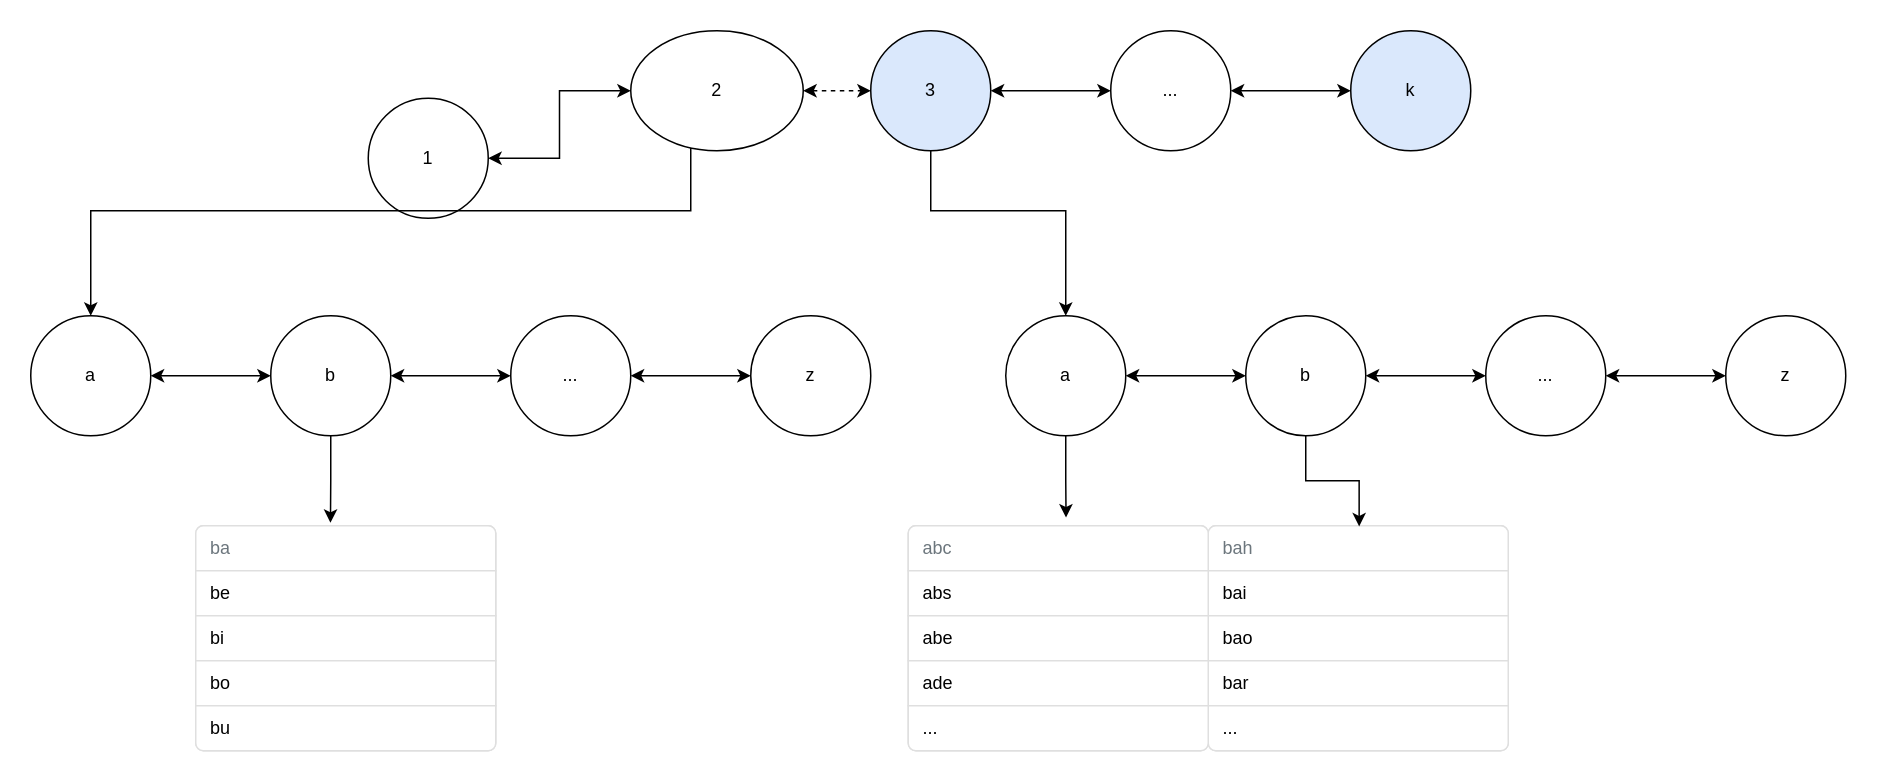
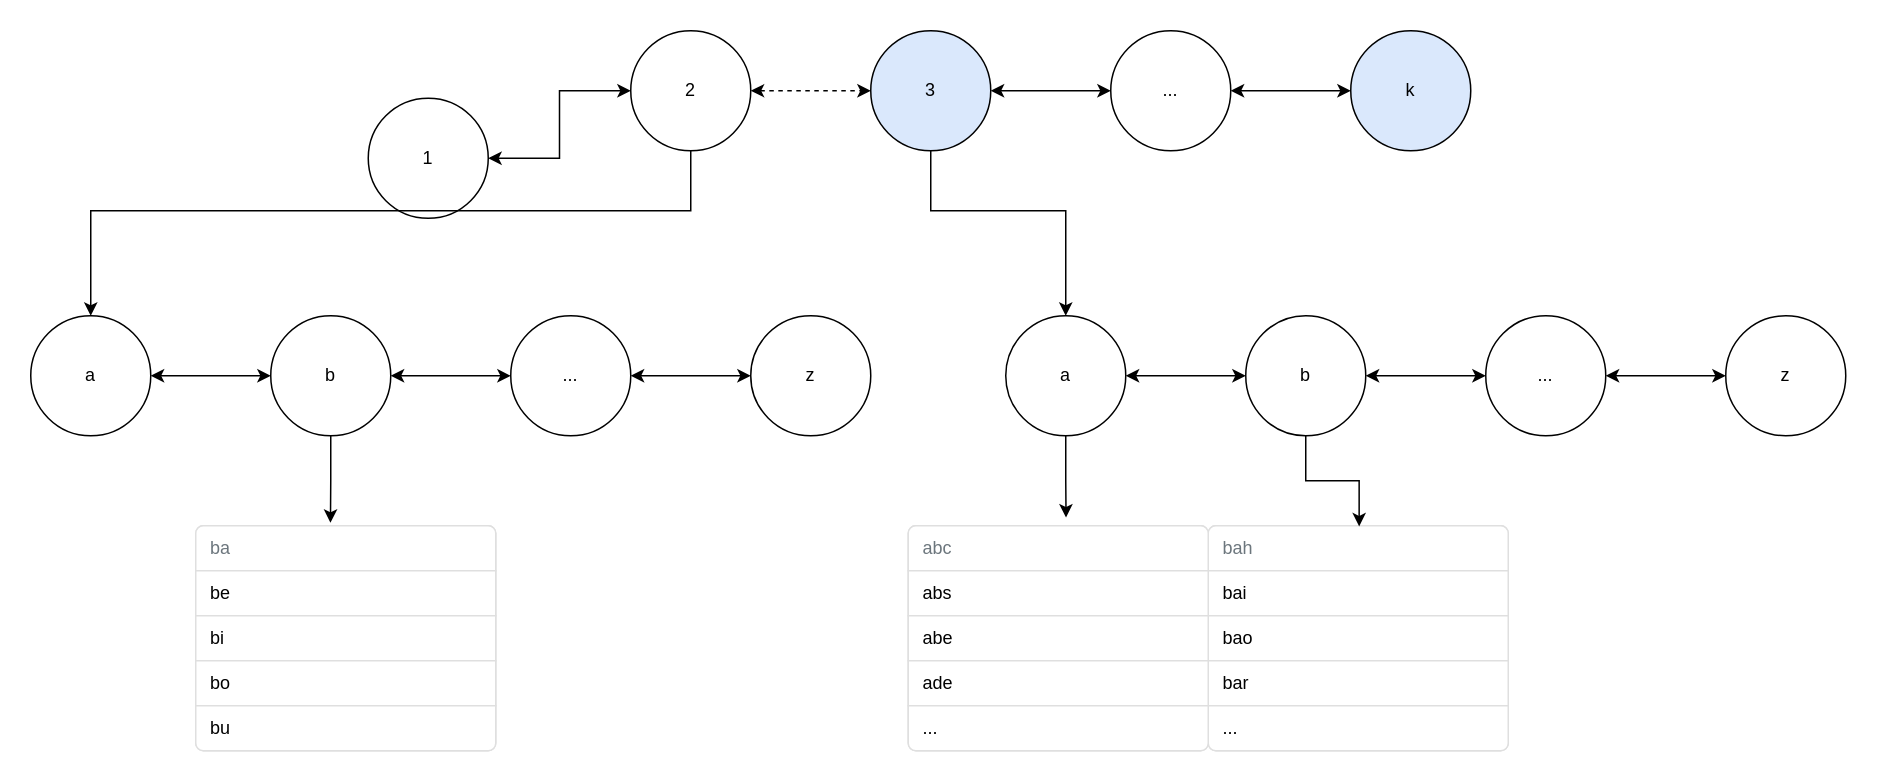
node "2": size 173x120 -> 120x120
